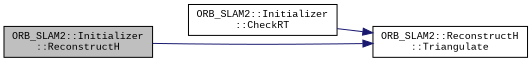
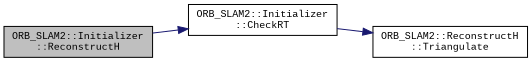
edge "ORB_SLAM2::Initializer ::ReconstructH" -> "ORB_SLAM2::ReconstructH ::Triangulate": now "ORB_SLAM2::Initializer ::ReconstructH" -> "ORB_SLAM2::Initializer ::CheckRT"
